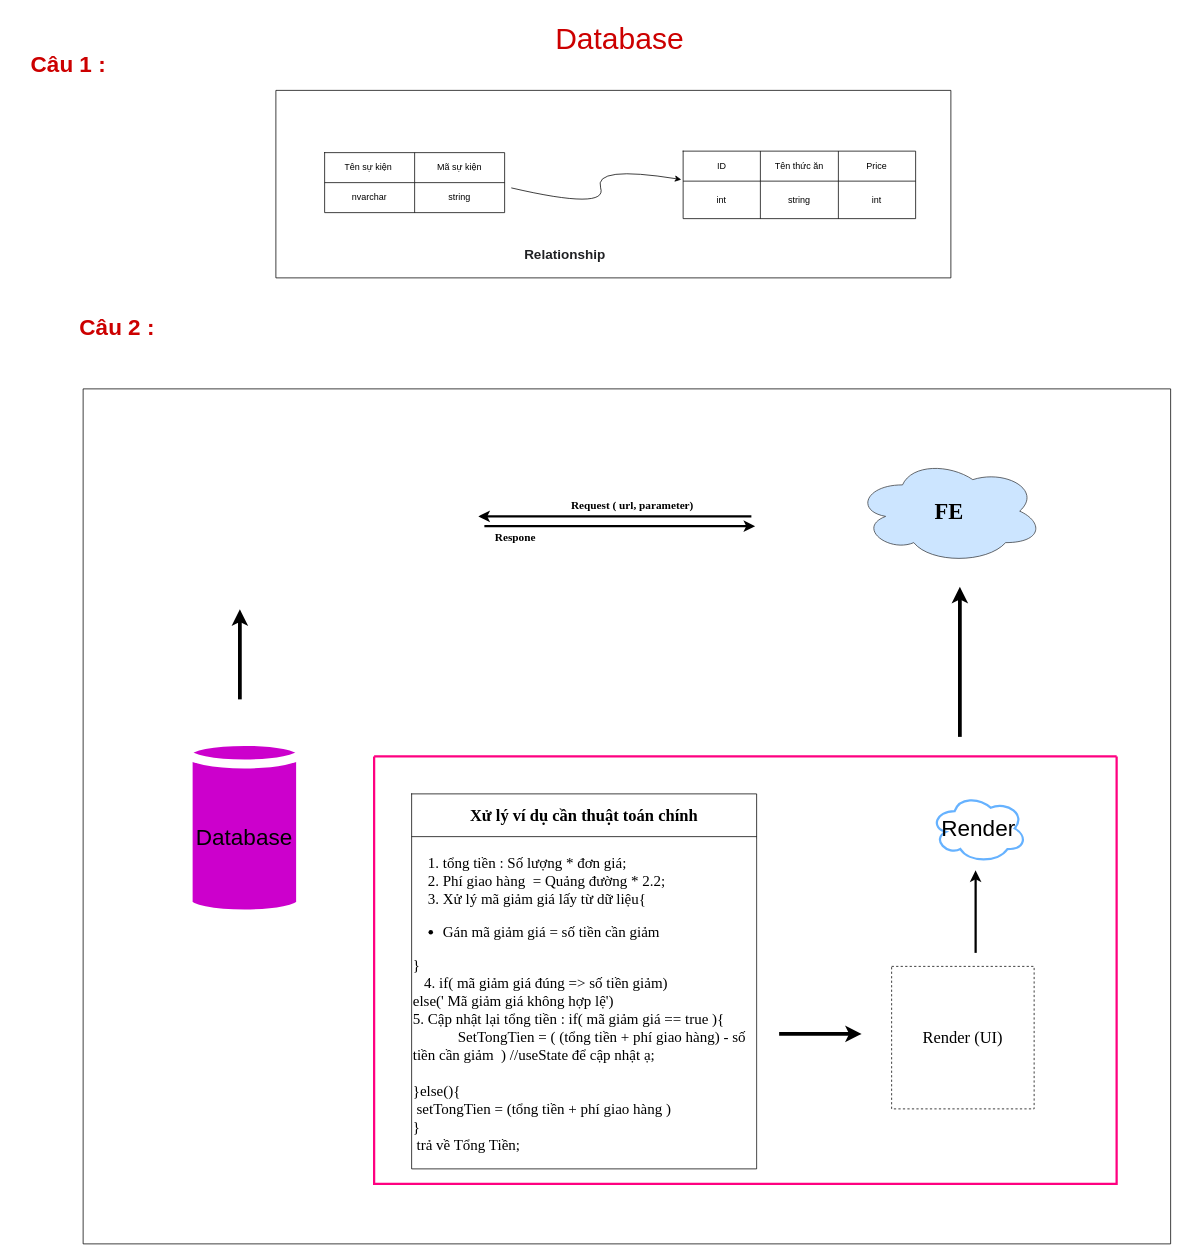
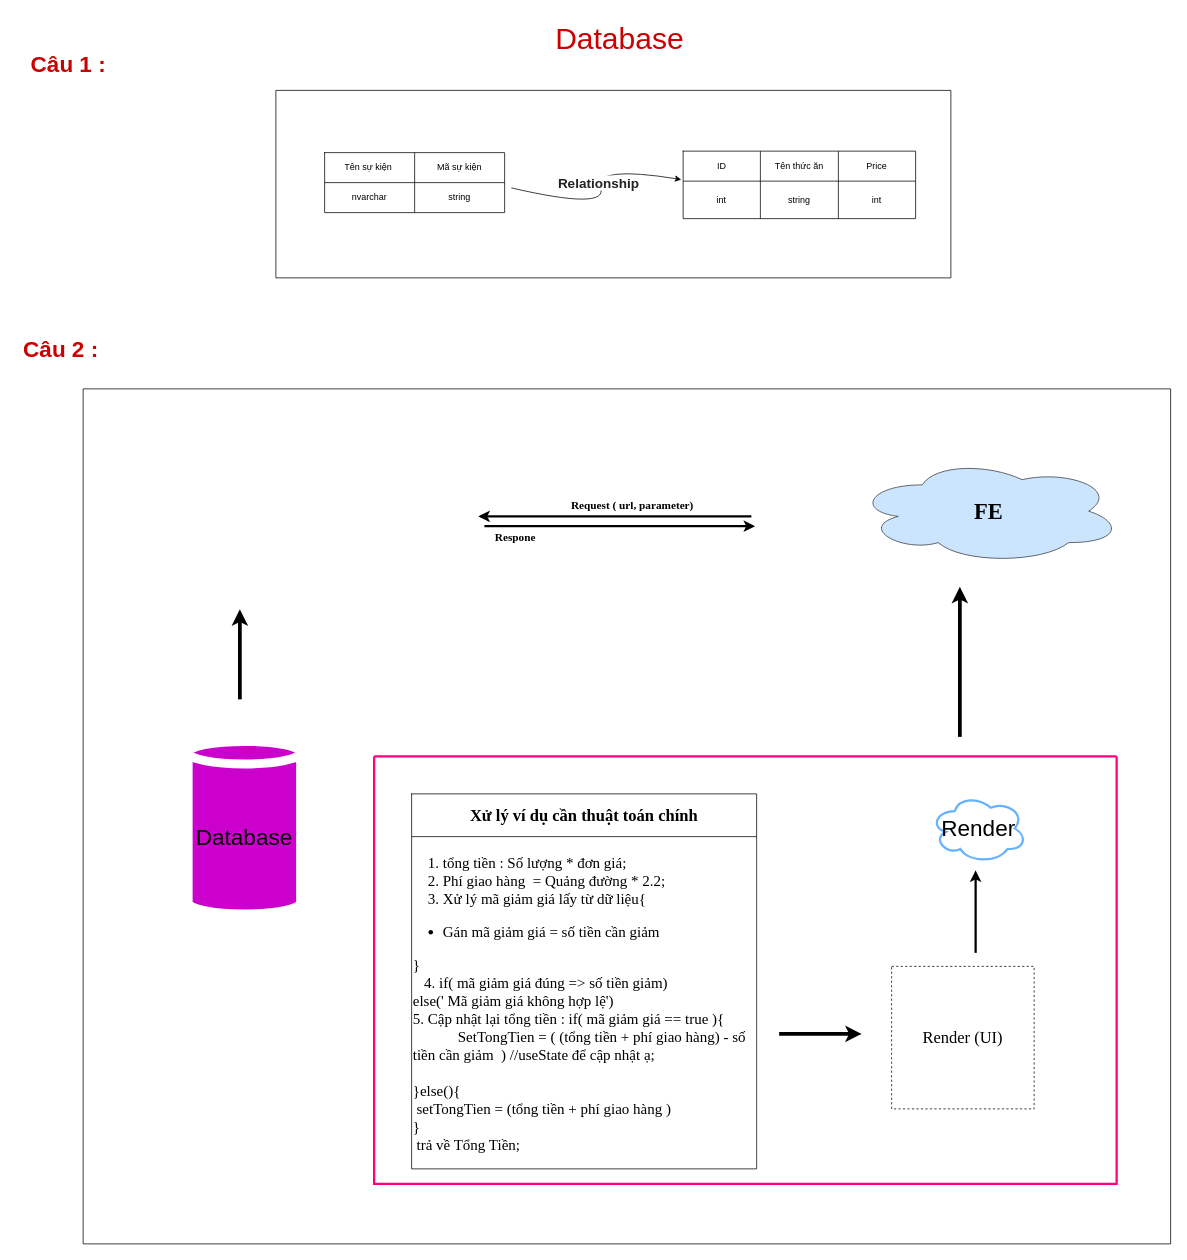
node "Relationship": moved (564, 255) -> (598, 183)
node "Câu 2 :": moved (117, 327) -> (60, 349)
node "FE": size 188x105 -> 266x105
